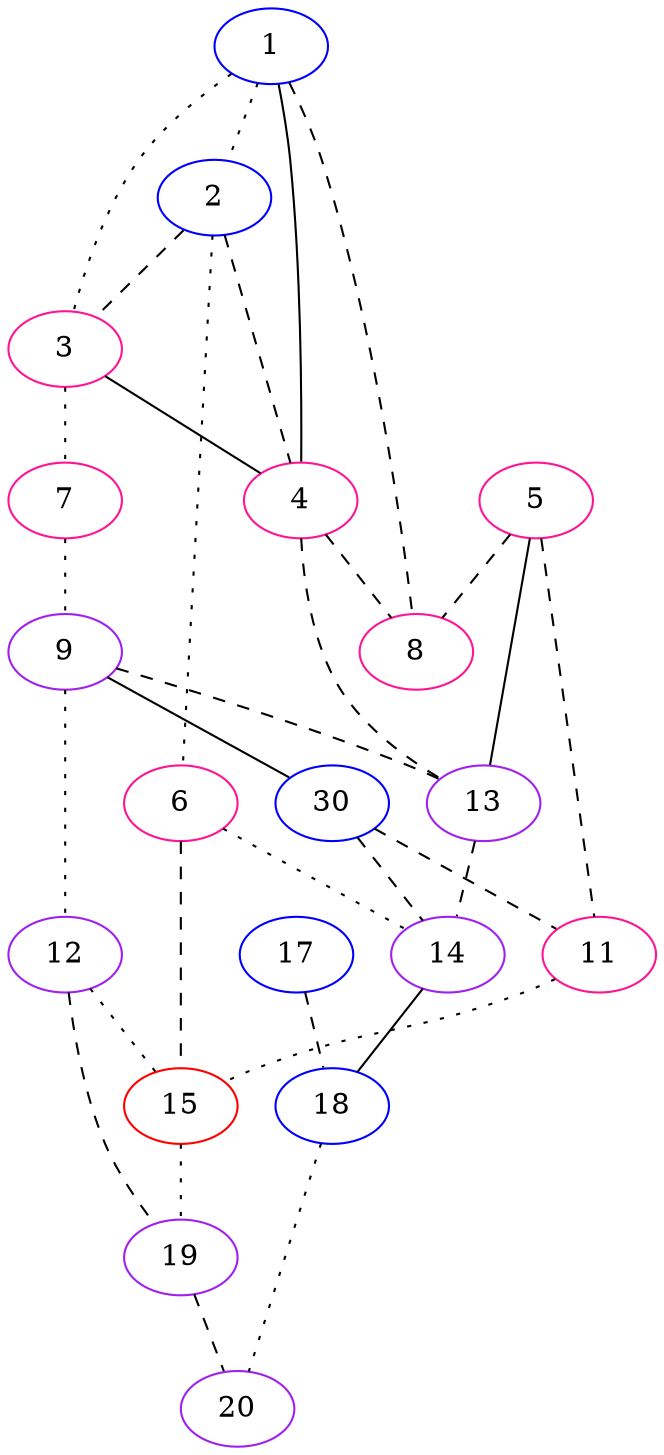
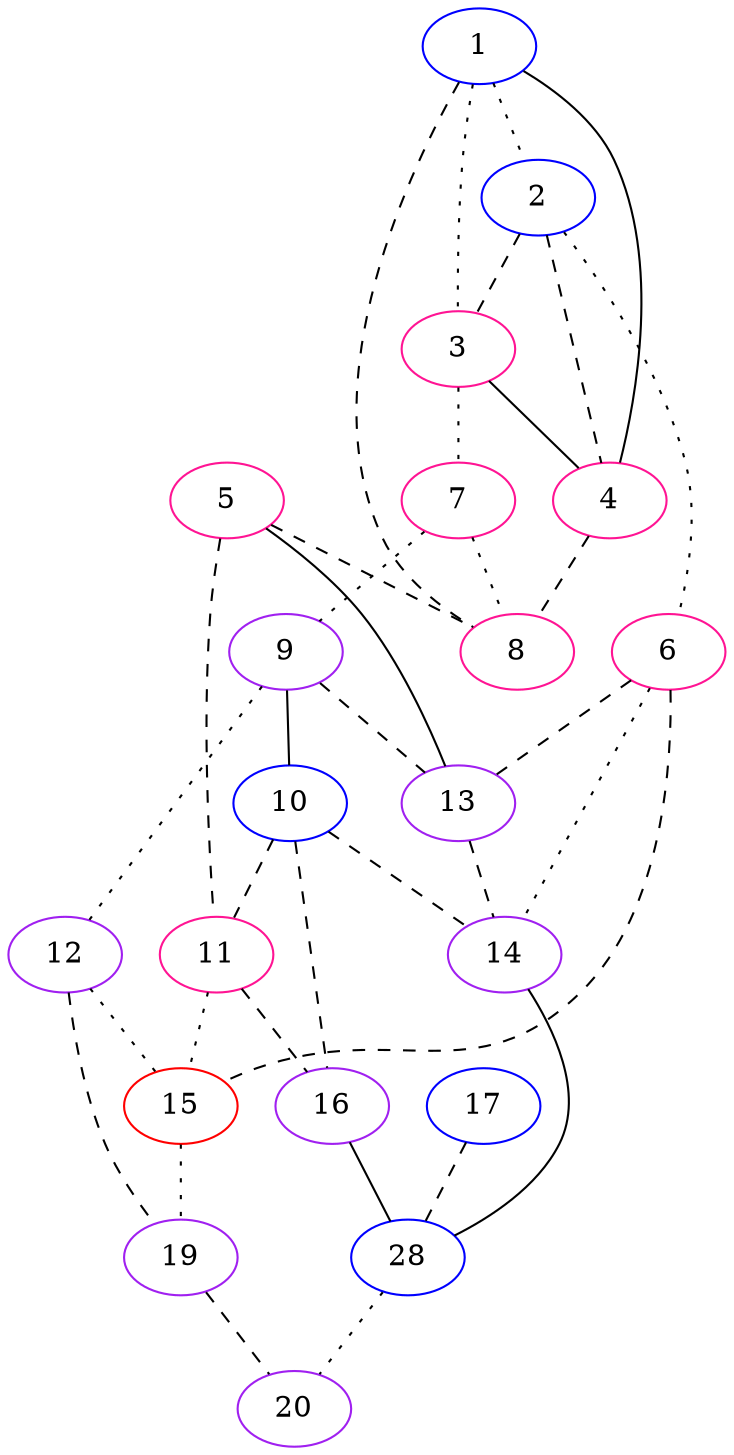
edge "7" -- "8": added
edge "4" -- "13": now "6" -- "13"
node "30": label "30" -> "10"
node "18": label "18" -> "28"
node "16": added
